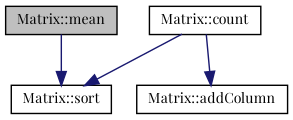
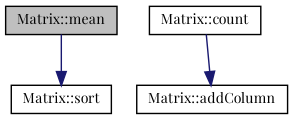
edge "Matrix::count" -> "Matrix::sort": removed
